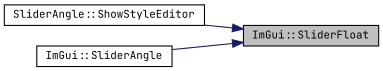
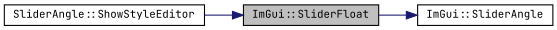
edge "ImGui::SliderAngle" -> "ImGui::SliderFloat": reversed
